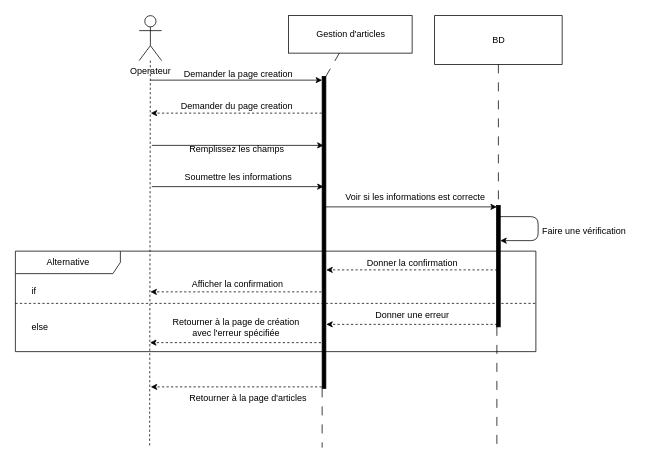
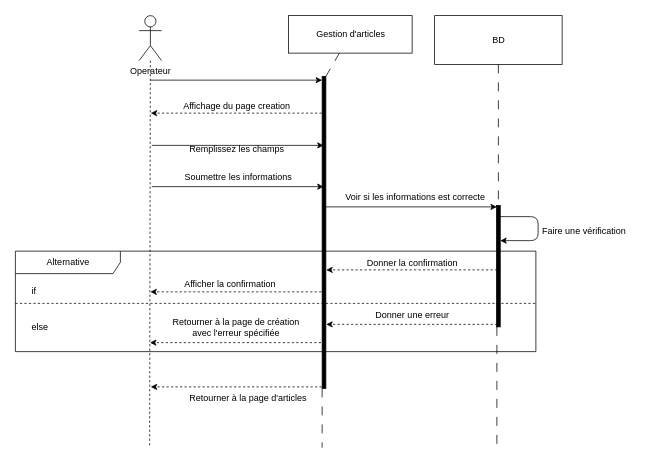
node "Demander la page creation": removed
node "Demander du page creation": label "Demander du page creation" -> "Affichage du page creation"
node "Afficher la confirmation": moved (237, 284) -> (230, 284)
